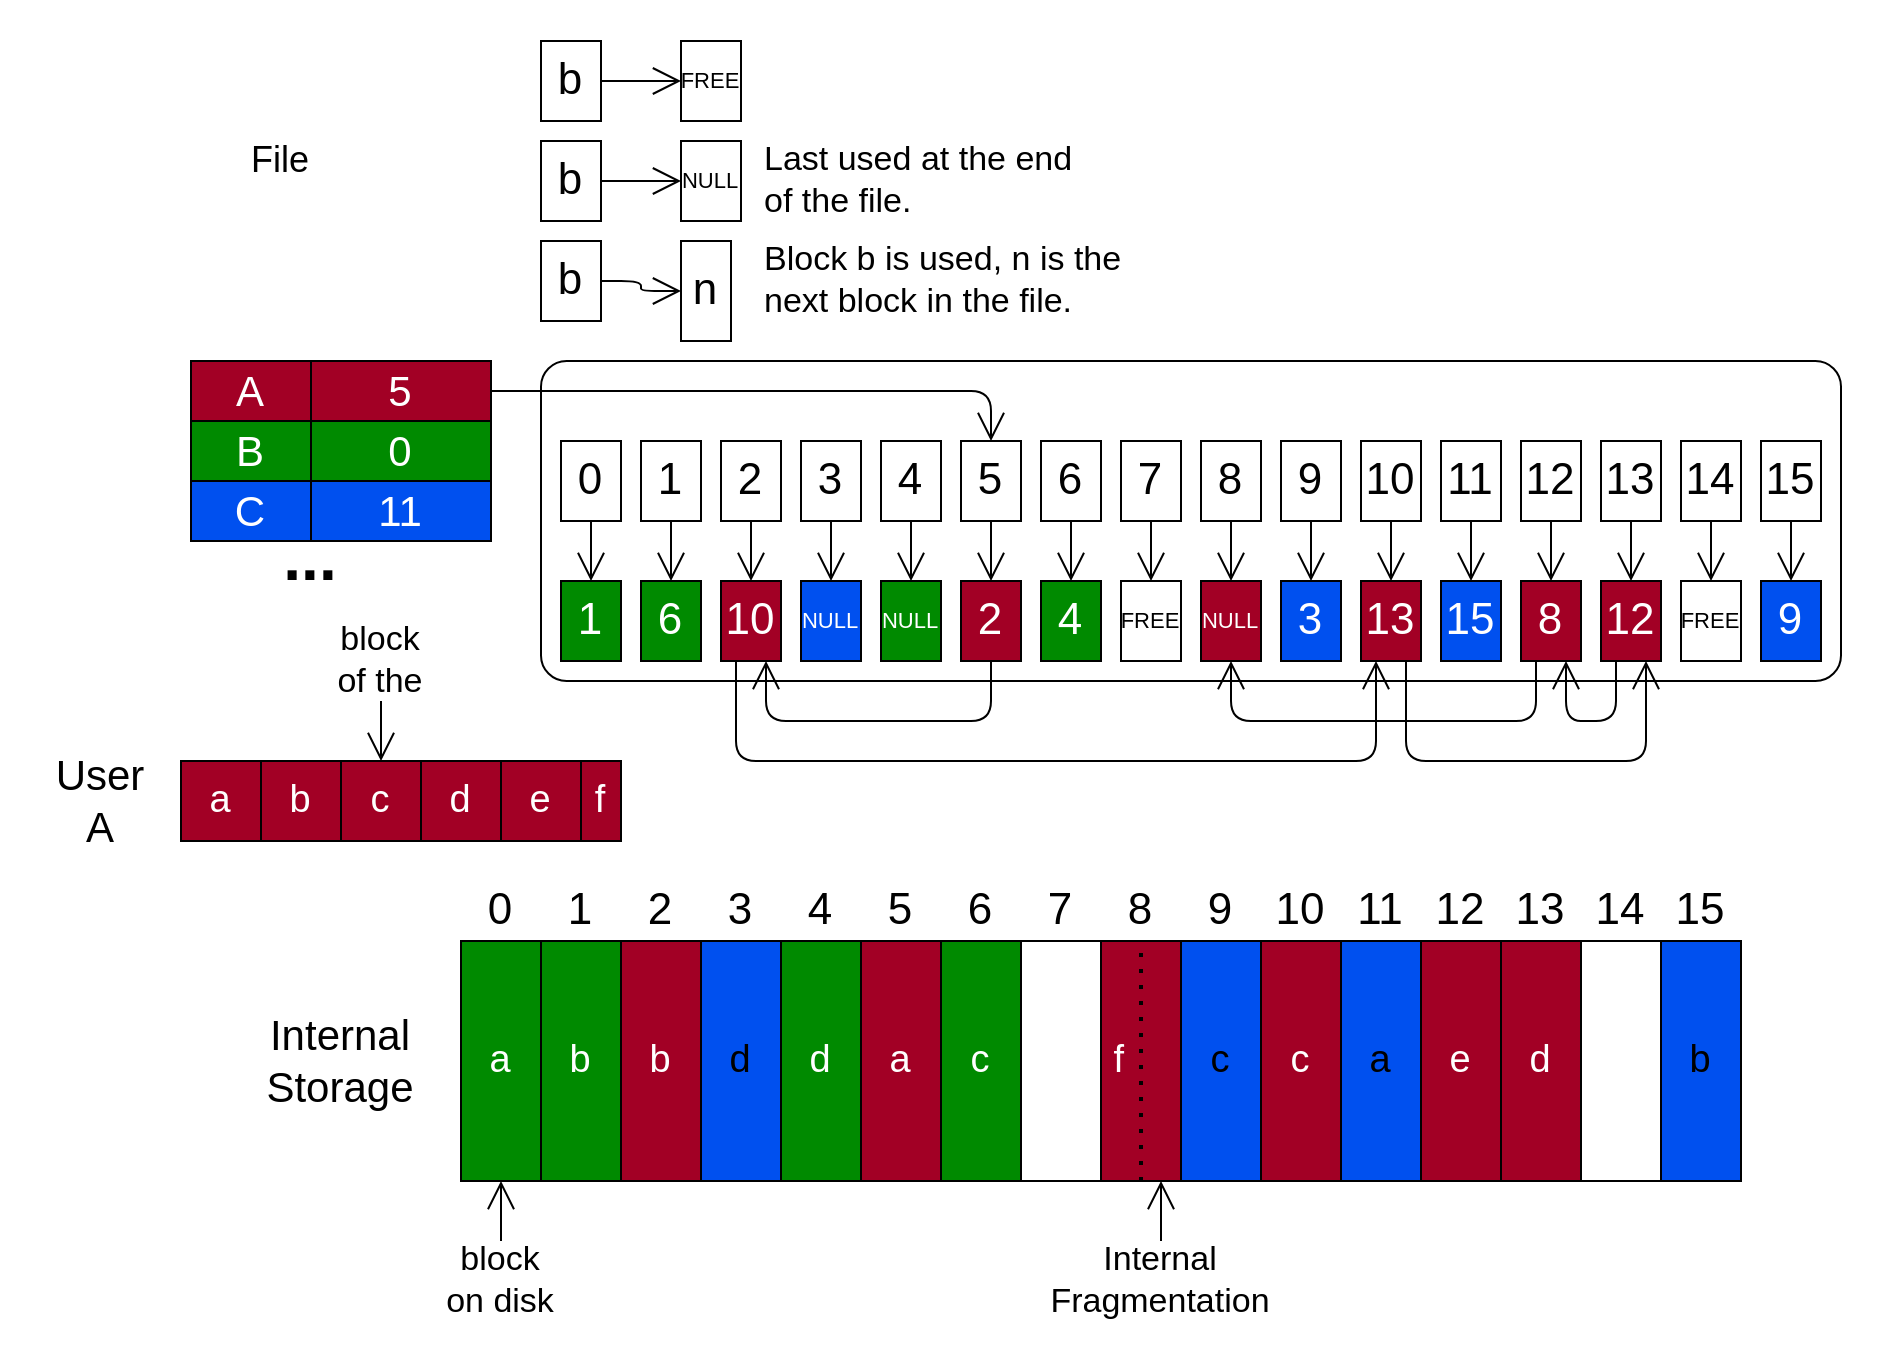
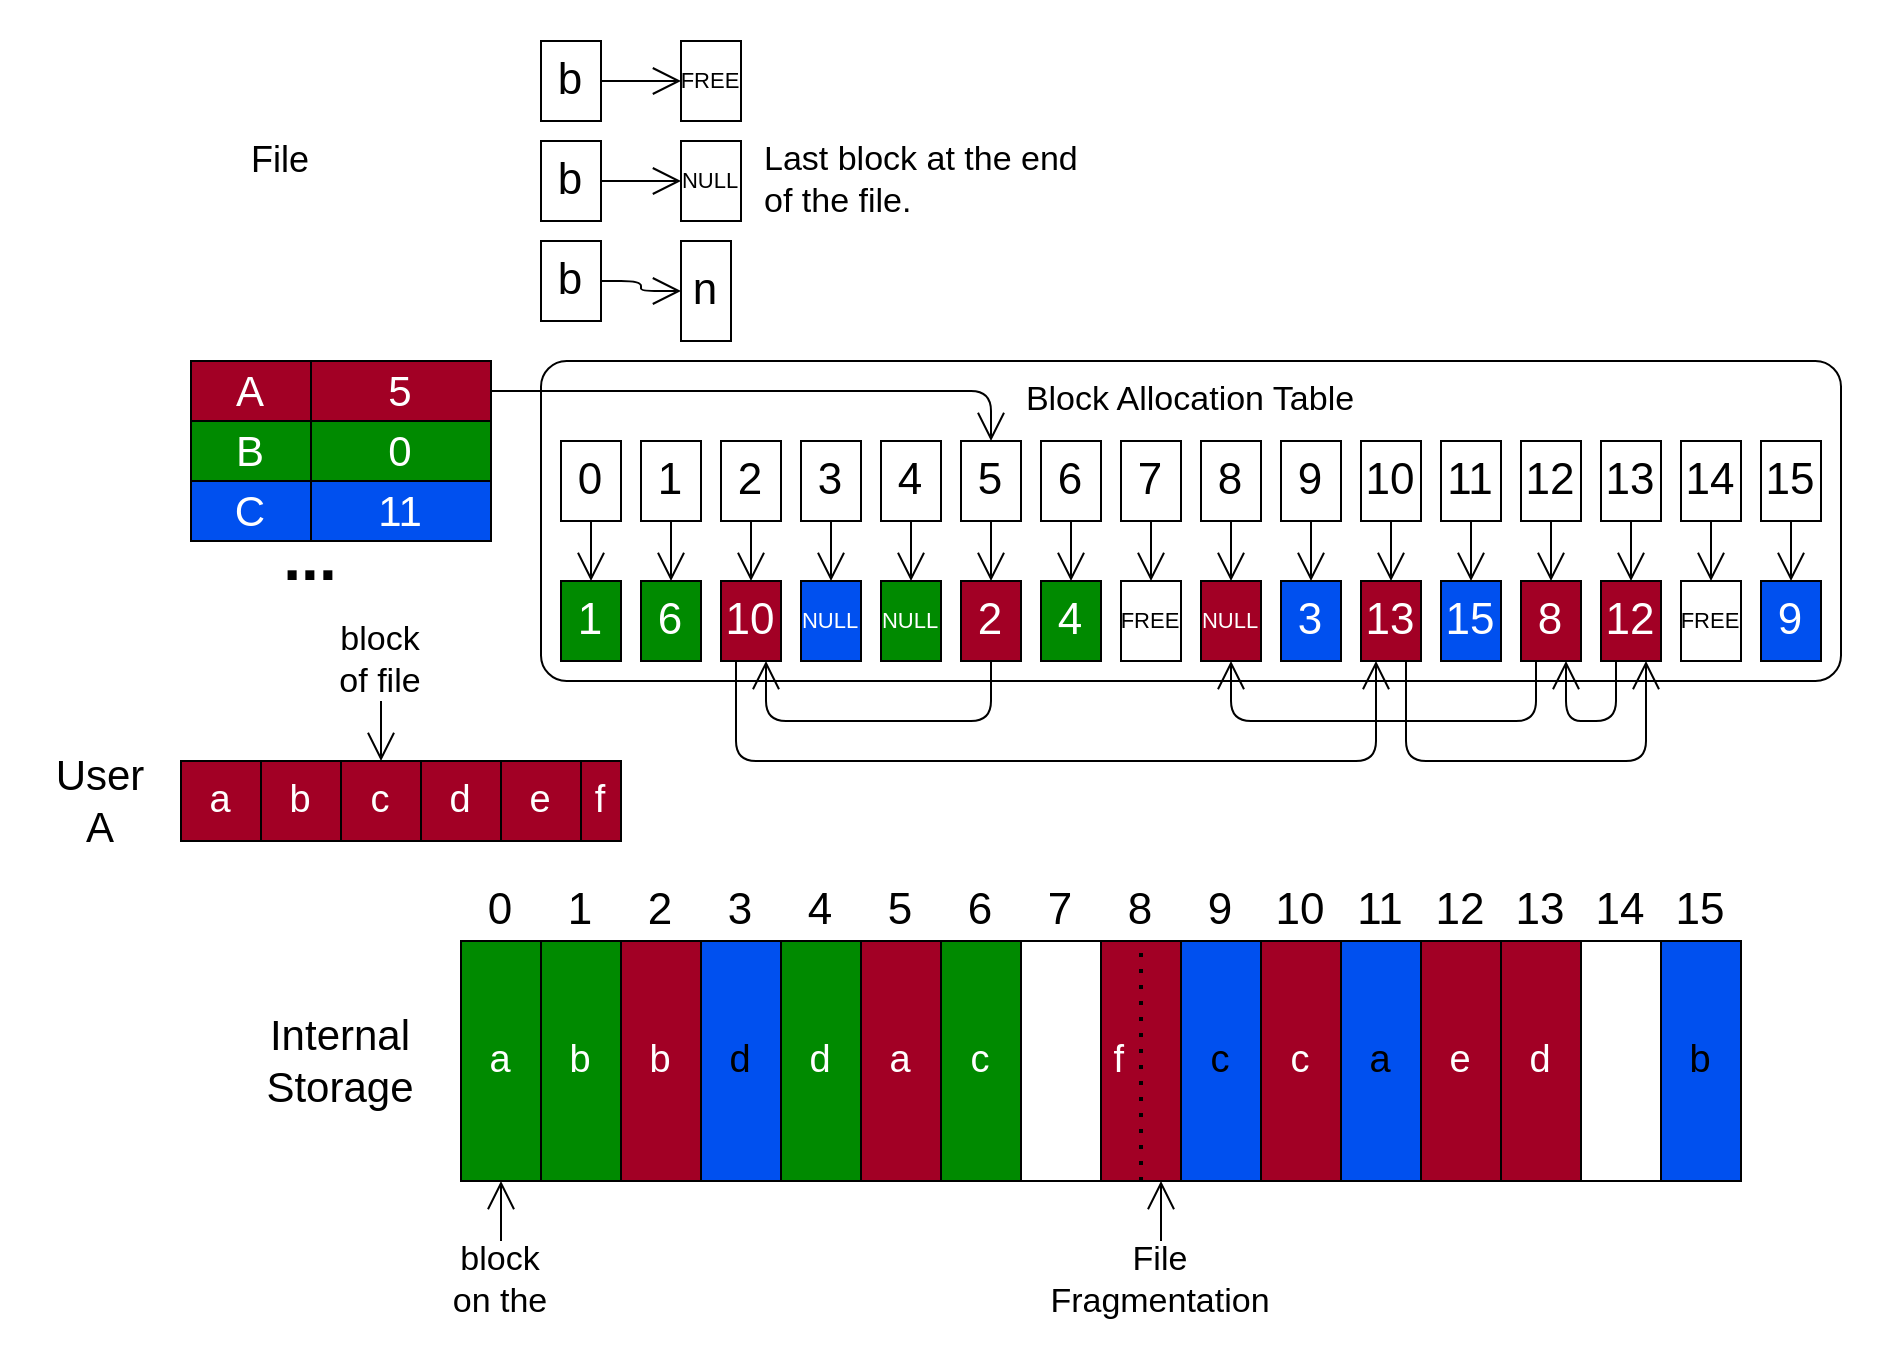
node "Last used at the end of the file.": label "Last used at the end of the file." -> "Last block at the end of the file."
node "Block b is used, n is the next block in the file.": removed
node "Block Allocation Table": added
node "block of the": label "block of the" -> "block of file"
node "block on disk": label "block on disk" -> "block on the"
node "Internal Fragmentation": label "Internal Fragmentation" -> "File Fragmentation"
